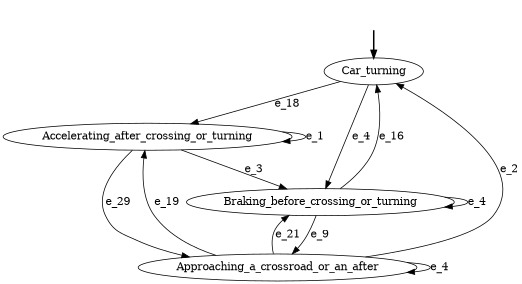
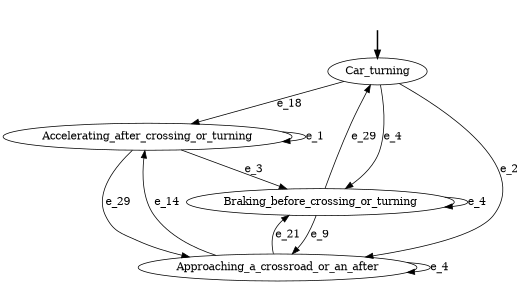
edge "Braking_before_crossing_or_turning" -> "Car_turning": label "e_16" -> "e_29"
edge "Approaching_a_crossroad_or_an_after" -> "Car_turning": reversed
edge "Approaching_a_crossroad_or_an_after" -> "Accelerating_after_crossing_or_turning": label "e_19" -> "e_14"
